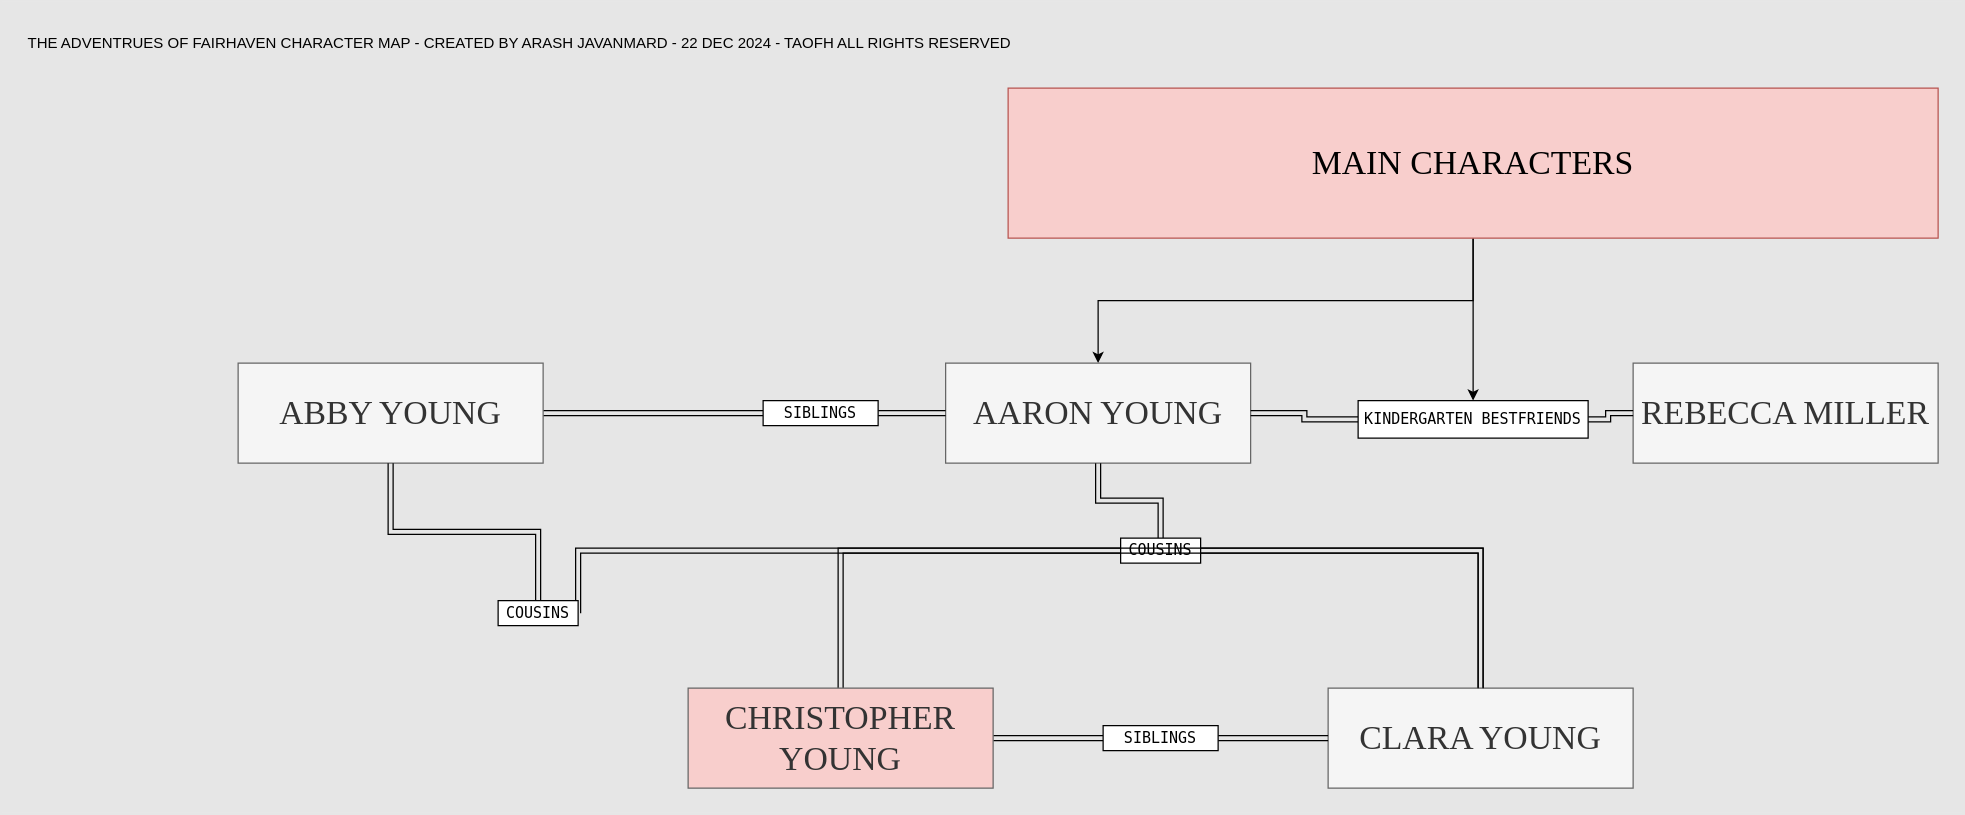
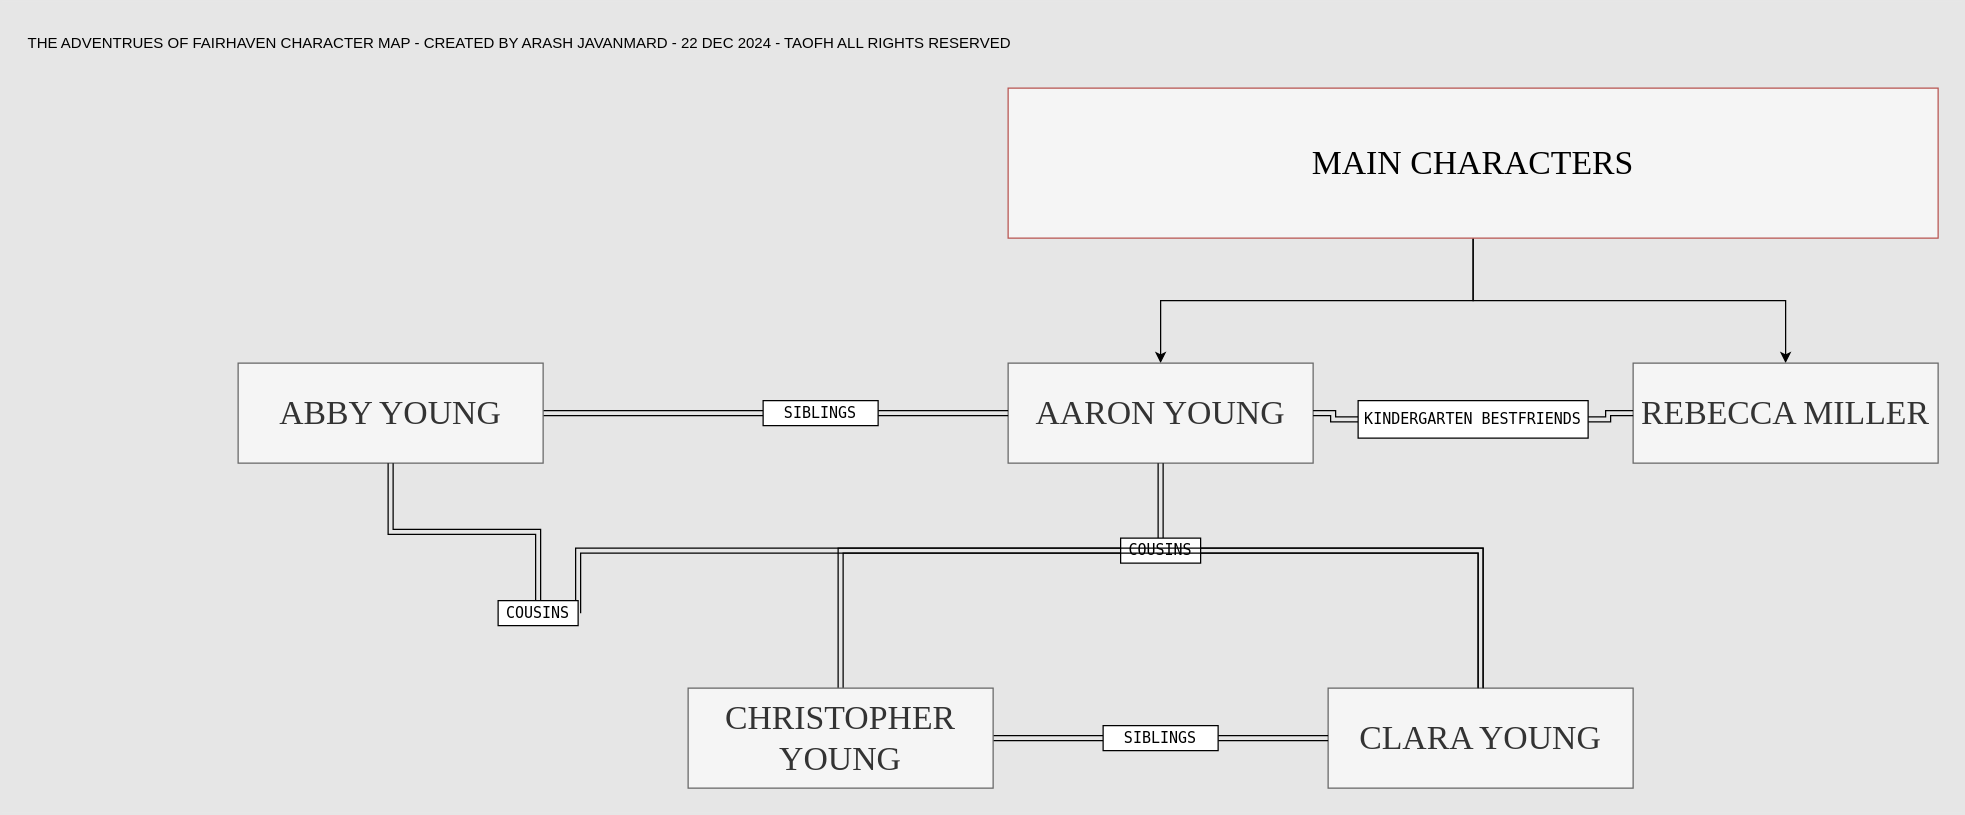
node "MAIN CHARACTERS": fillcolor #f8cecc -> #f5f5f5
edge "MAIN CHARACTERS" -> "KINDERGARTEN BESTFRIENDS": now "MAIN CHARACTERS" -> "REBECCA MILLER"
node "AARON YOUNG": moved (1098, 413) -> (1161, 413)
node "CHRISTOPHER YOUNG": fillcolor #f8cecc -> #f5f5f5
